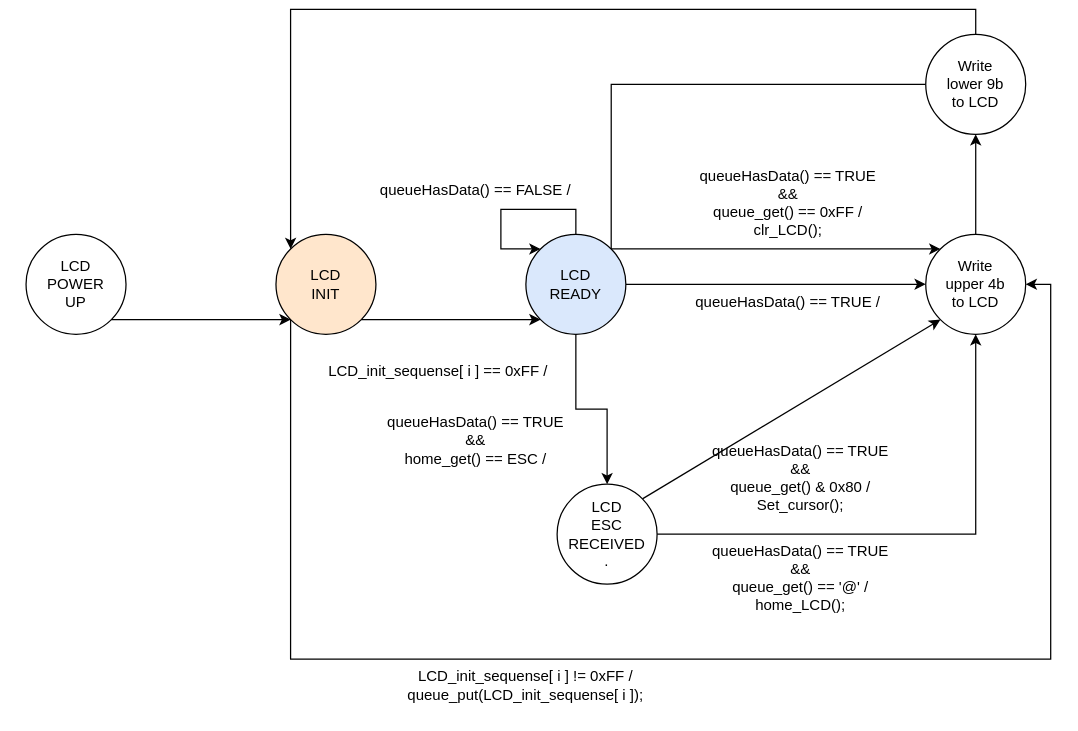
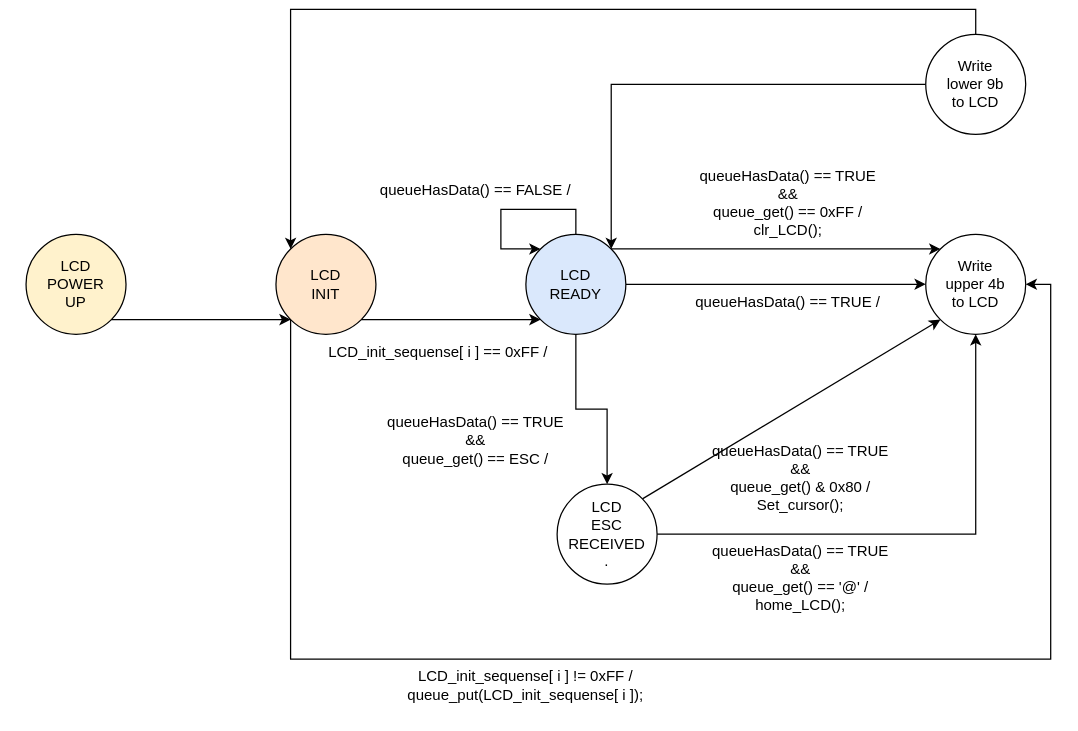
edge "Write upper 4b to LCD" -> "Write lower 9b to LCD": removed
edge "Write lower 9b to LCD" -- "LCD READY": arrowhead none -> classic
node "LCD POWER UP": fillcolor #ffffff -> #fff2cc
node "LCD_init_sequense[ i ] == 0xFF /": moved (438, 372) -> (438, 353)
node "queueHasData() == TRUE && home_get() == ESC /": label "queueHasData() == TRUE && home_get() == ESC /" -> "queueHasData() == TRUE && queue_get() == ESC /"
